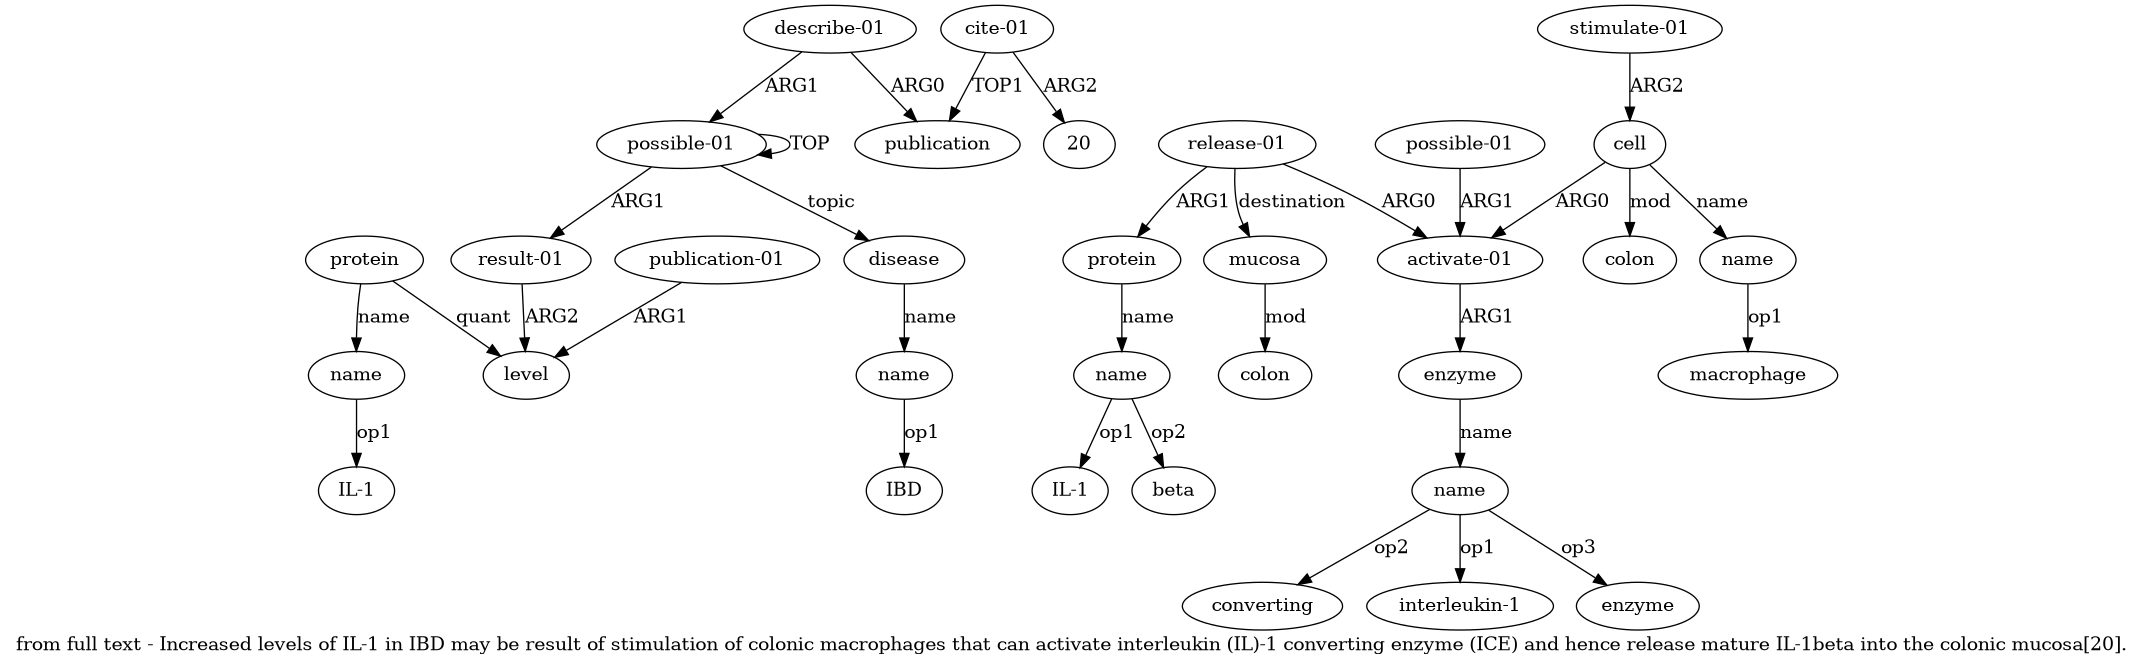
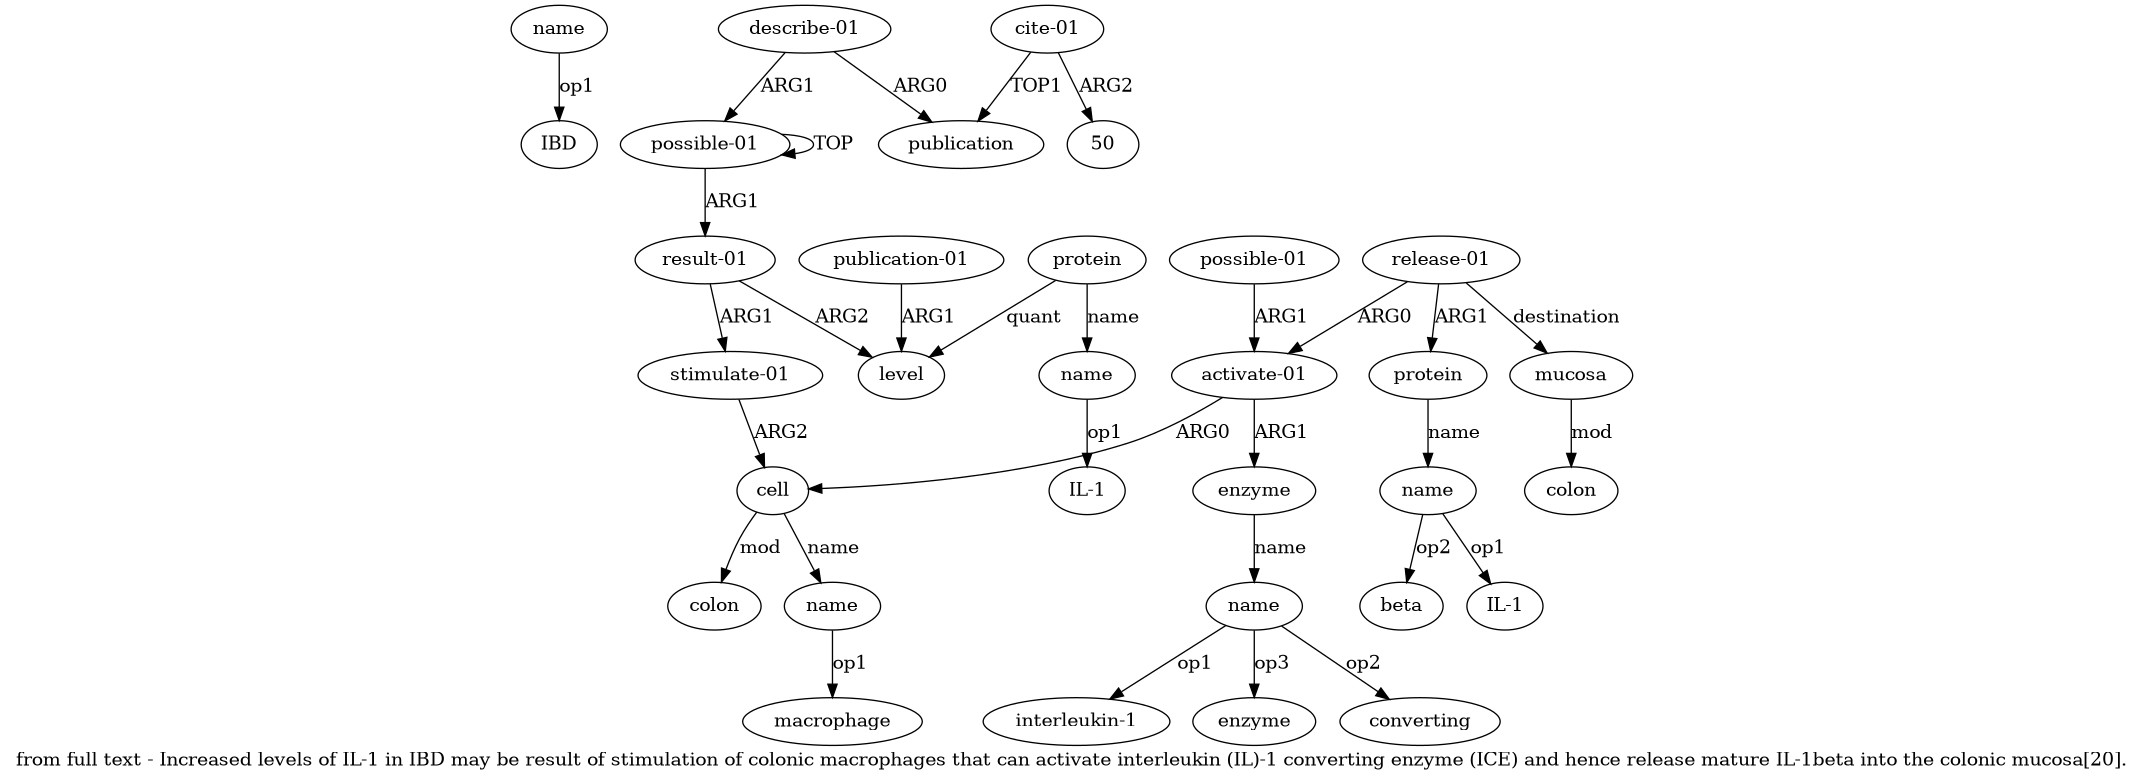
node "20": label "20" -> "50"
edge "cell" -> "activate-01": reversed
node "disease": removed
edge "result-01" -> "stimulate-01": added, label "ARG1"
